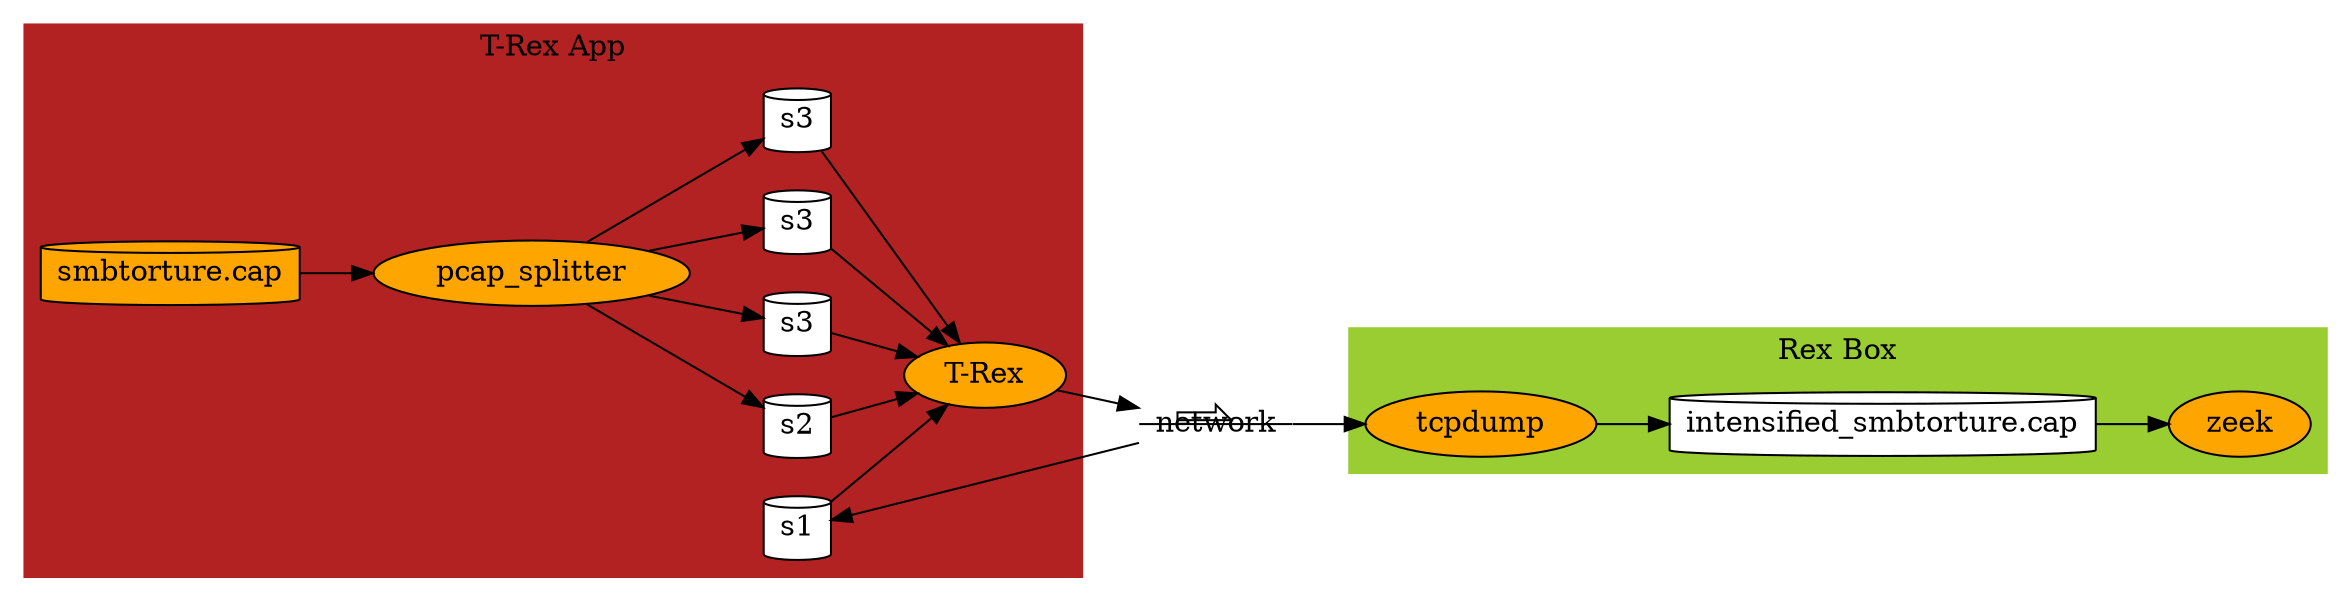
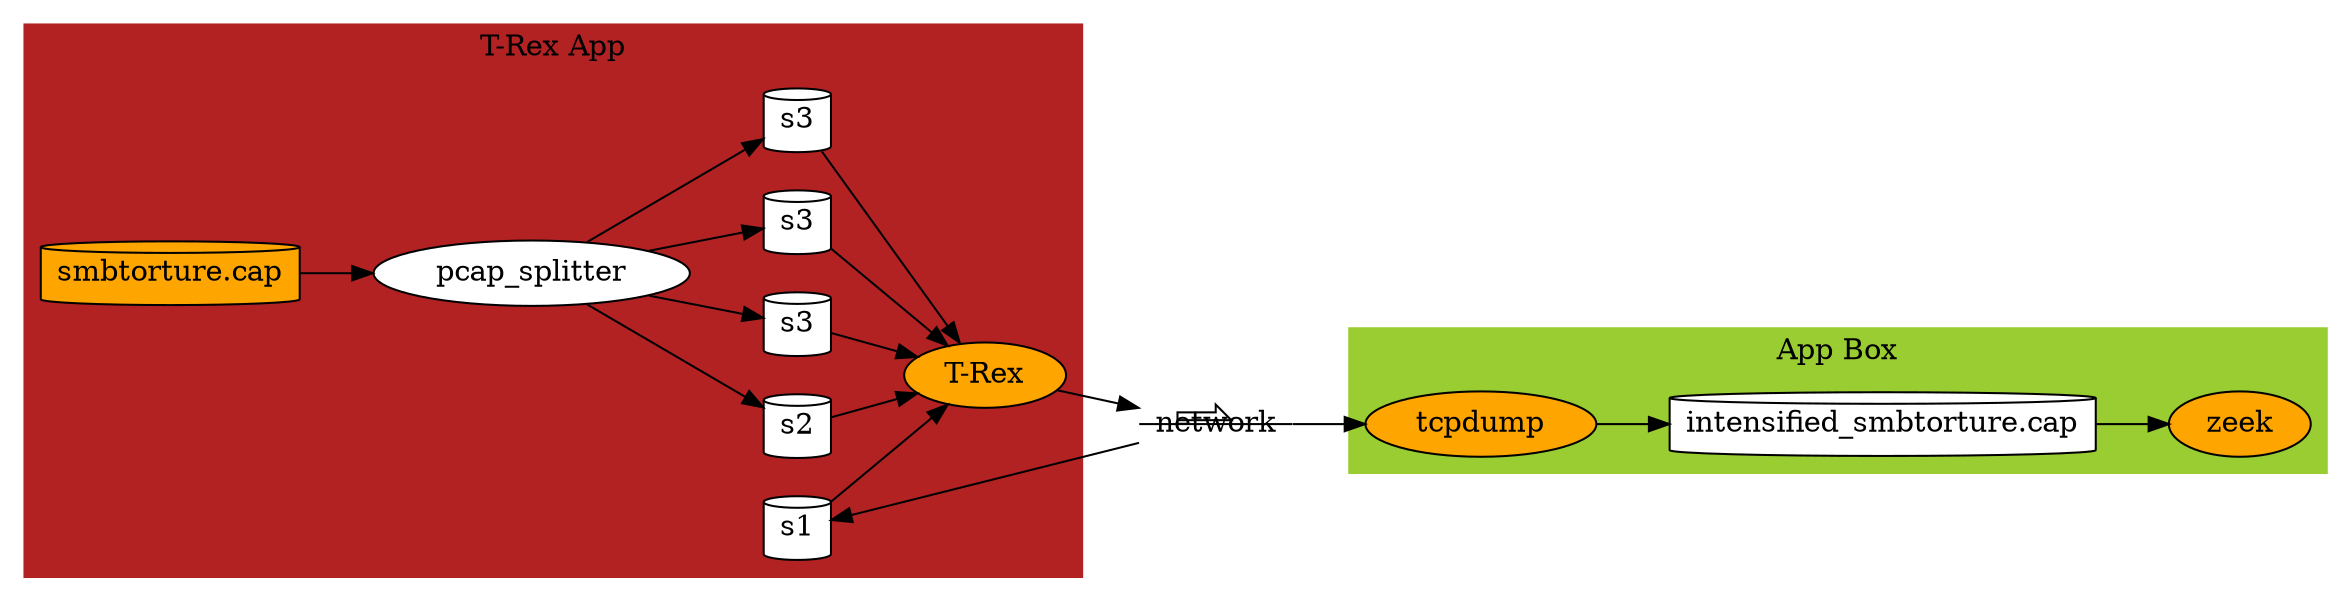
node "pcap_splitter": fillcolor orange -> white
cluster "Rex Box": label "Rex Box" -> "App Box"
